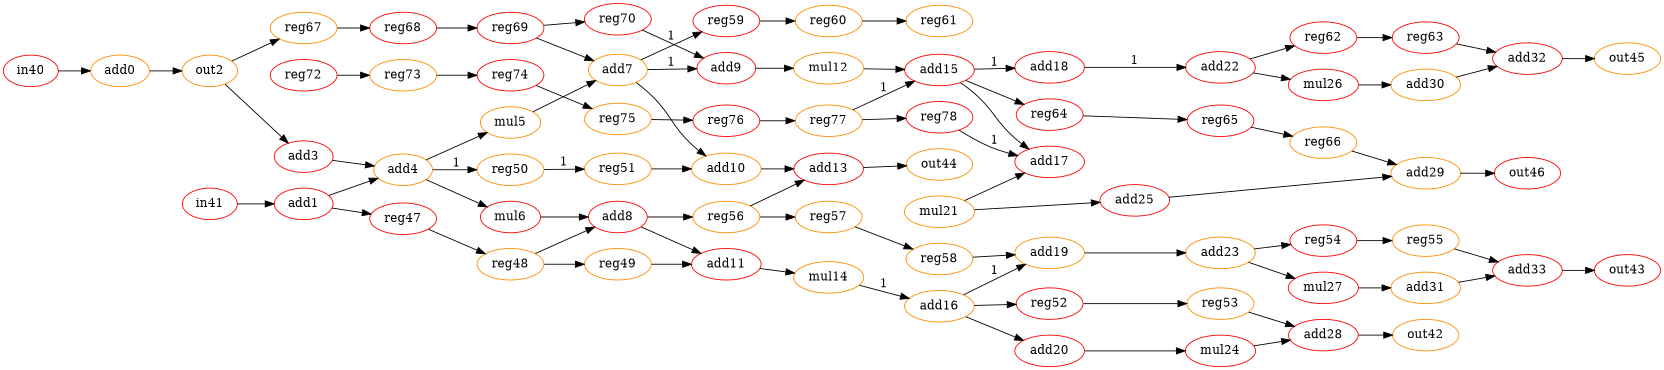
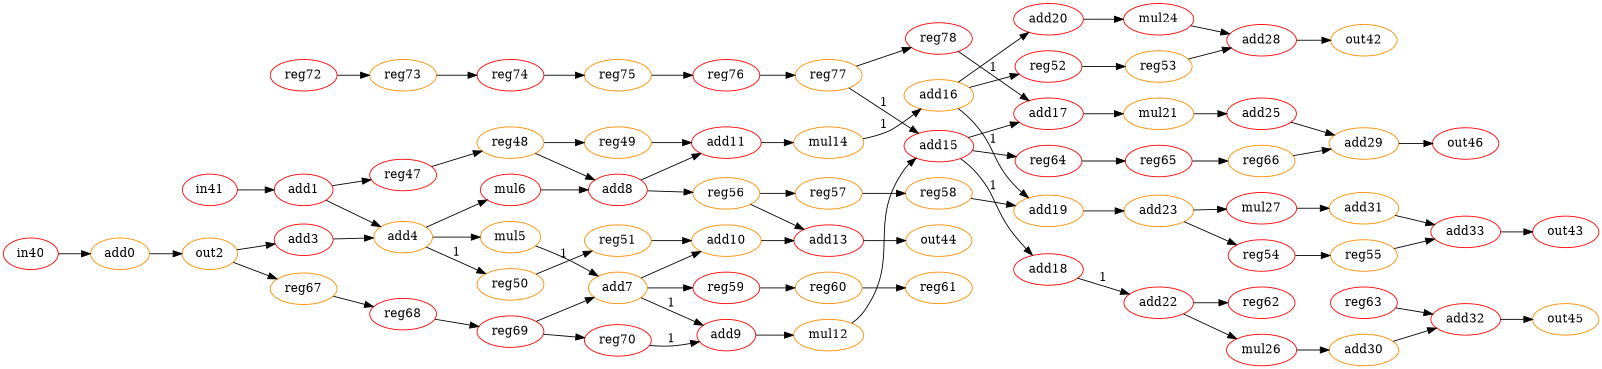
edge "reg62" -> "reg63": removed
edge "mul21" -> "add17": reversed
